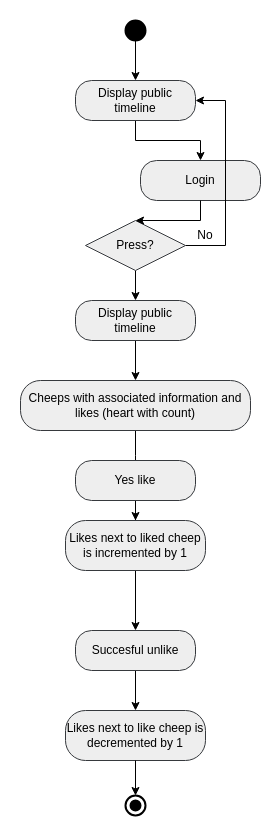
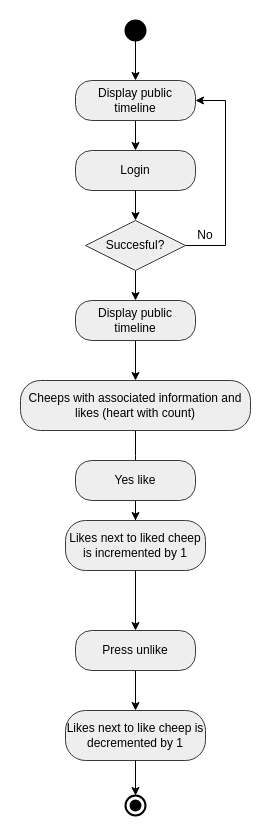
node "Login": moved (201, 181) -> (136, 171)
node "Press?": label "Press?" -> "Succesful?"
node "Succesful unlike": label "Succesful unlike" -> "Press unlike"
